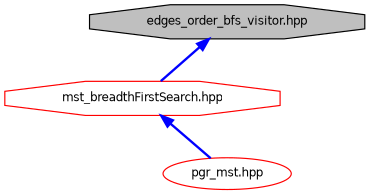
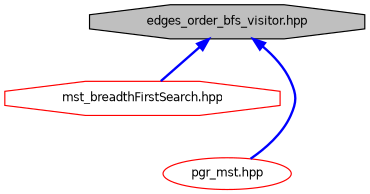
edge "pgr_mst.hpp" -> "mst_breadthFirstSearch.hpp": now "pgr_mst.hpp" -> "edges_order_bfs_visitor.hpp"
